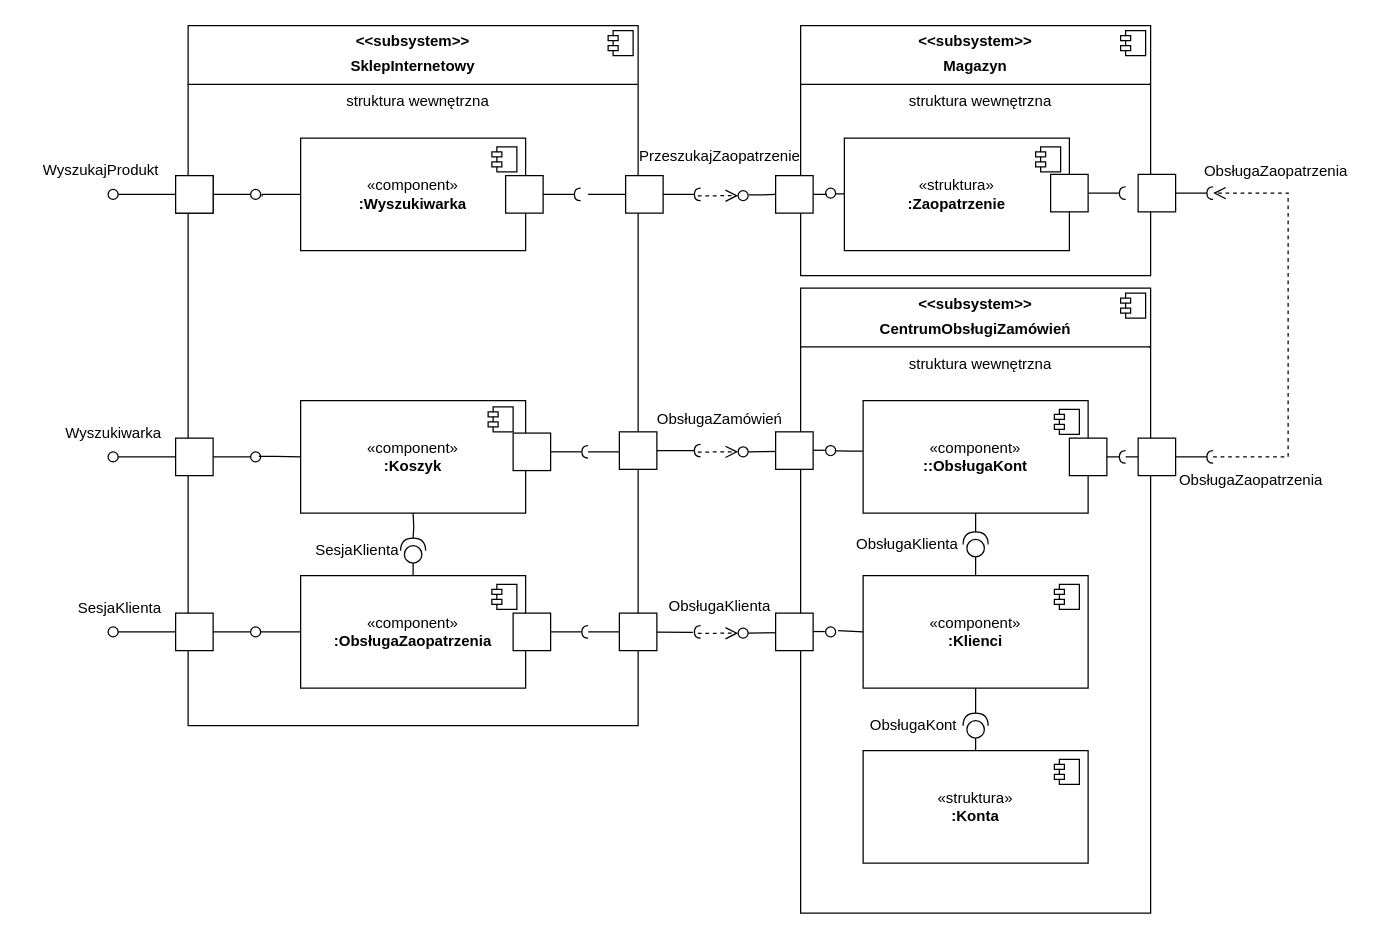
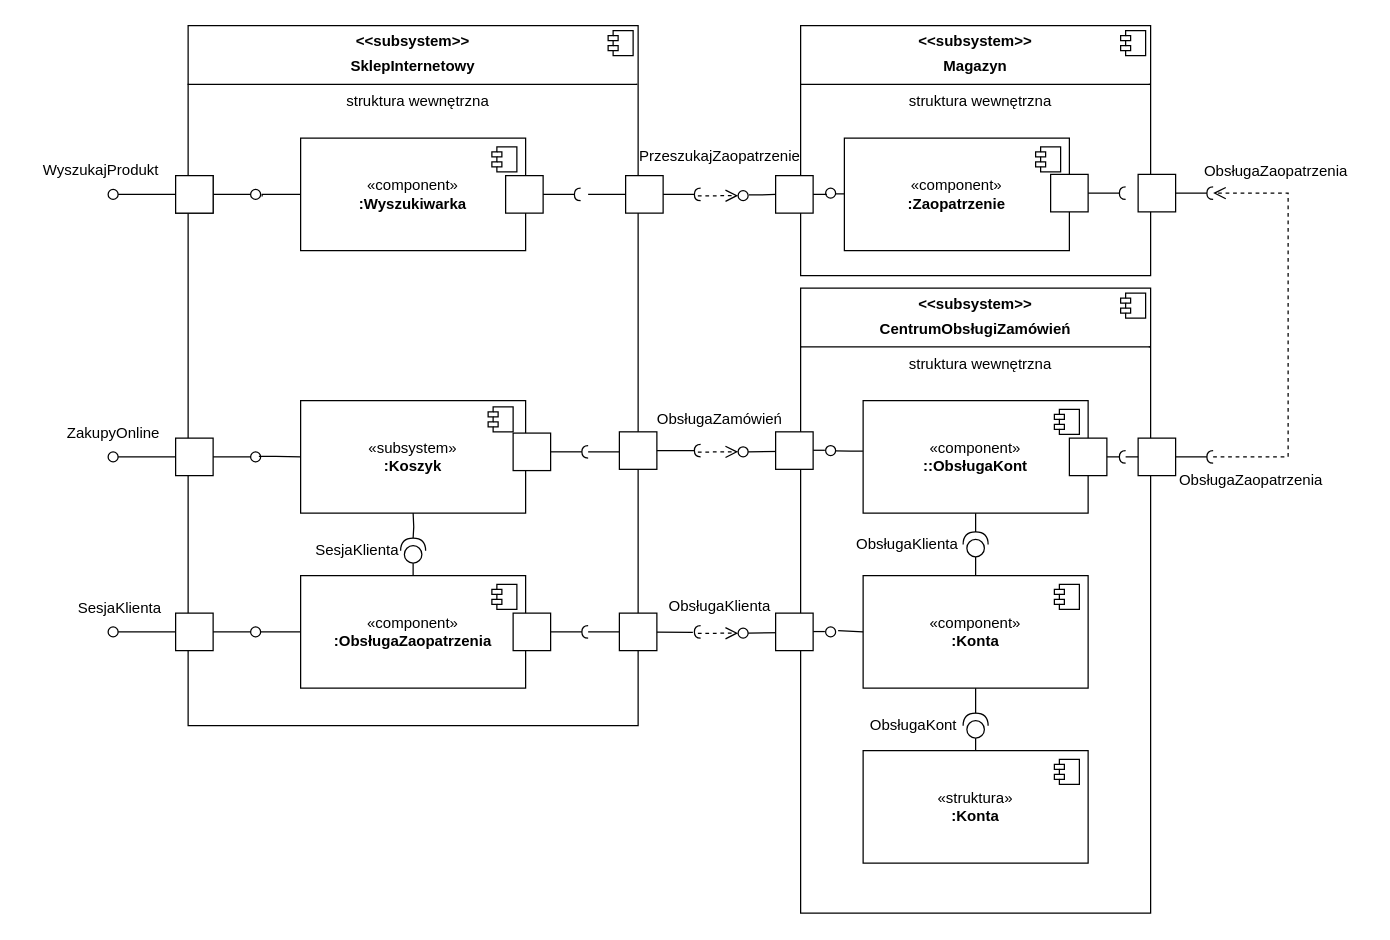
node "«struktura» :Zaopatrzenie": label "«struktura» :Zaopatrzenie" -> "«component» :Zaopatrzenie"
node "Wyszukiwarka": label "Wyszukiwarka" -> "ZakupyOnline"
node "«component» :Koszyk": label "«component» :Koszyk" -> "«subsystem» :Koszyk"
node "«component» :Klienci": label "«component» :Klienci" -> "«component» :Konta"
